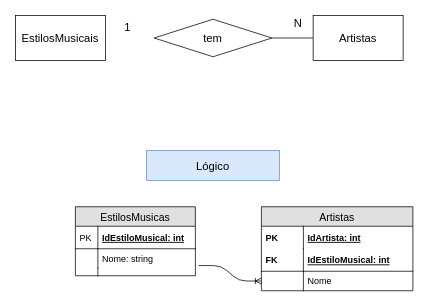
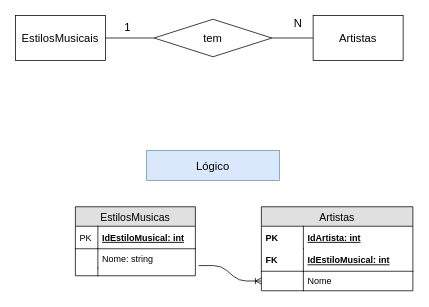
edge "EstilosMusicais" -- "tem": added
